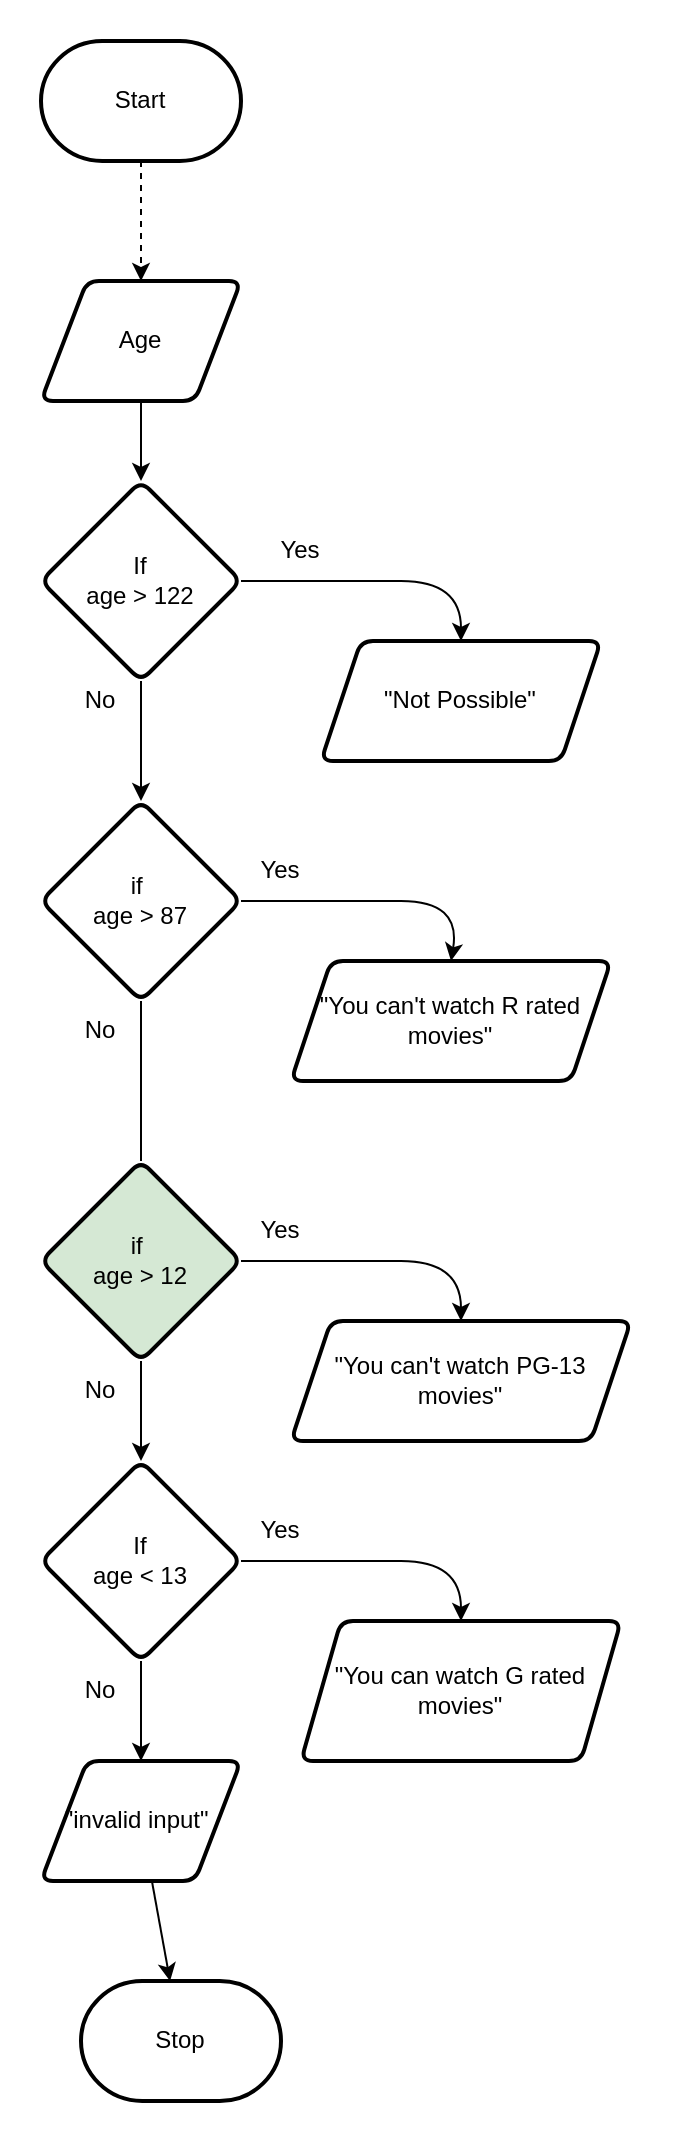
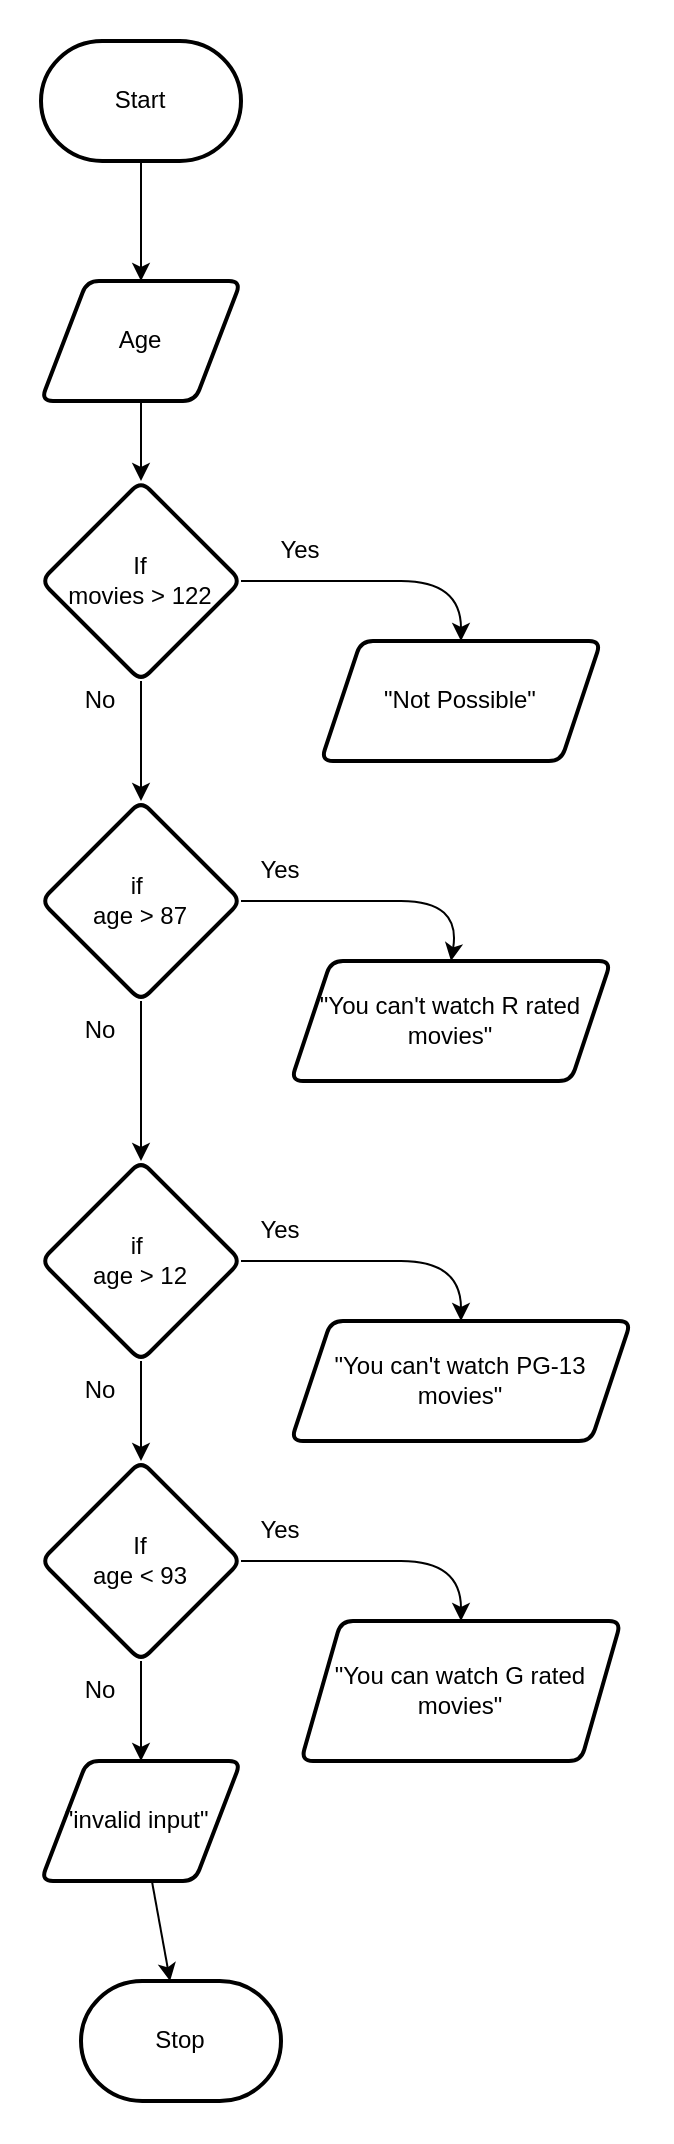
edge "Start" -> "Age": style dashed -> solid
node "If age > 122": label "If age > 122" -> "If movies > 122"
edge "if age > 87" -- "if age > 12": arrowhead none -> classic
node "if age > 12": fillcolor #d5e8d4 -> #ffffff
node "If age < 13": label "If age < 13" -> "If age < 93"
